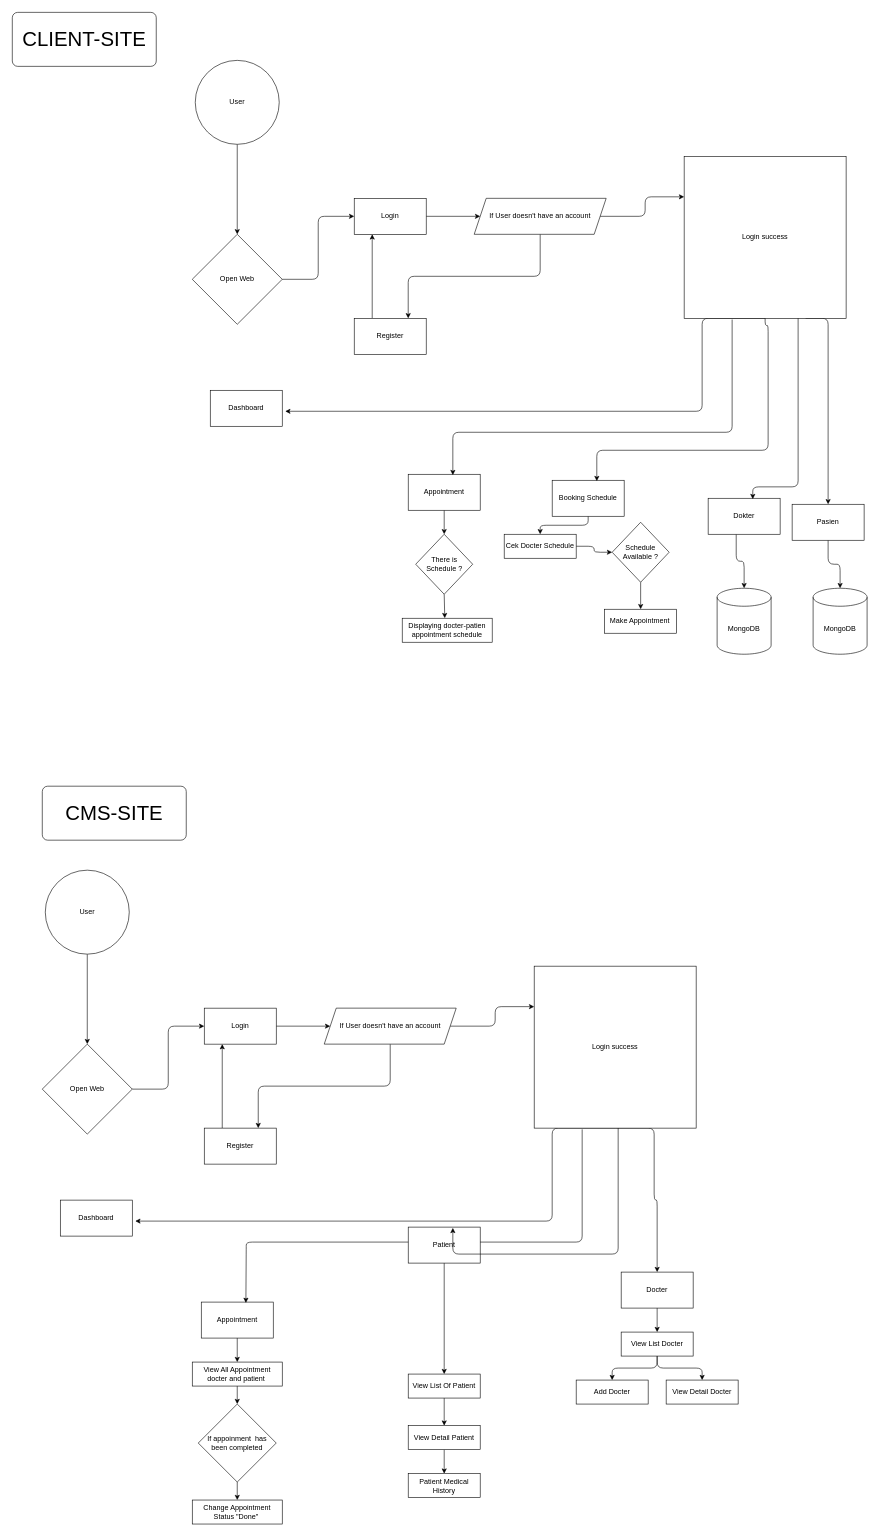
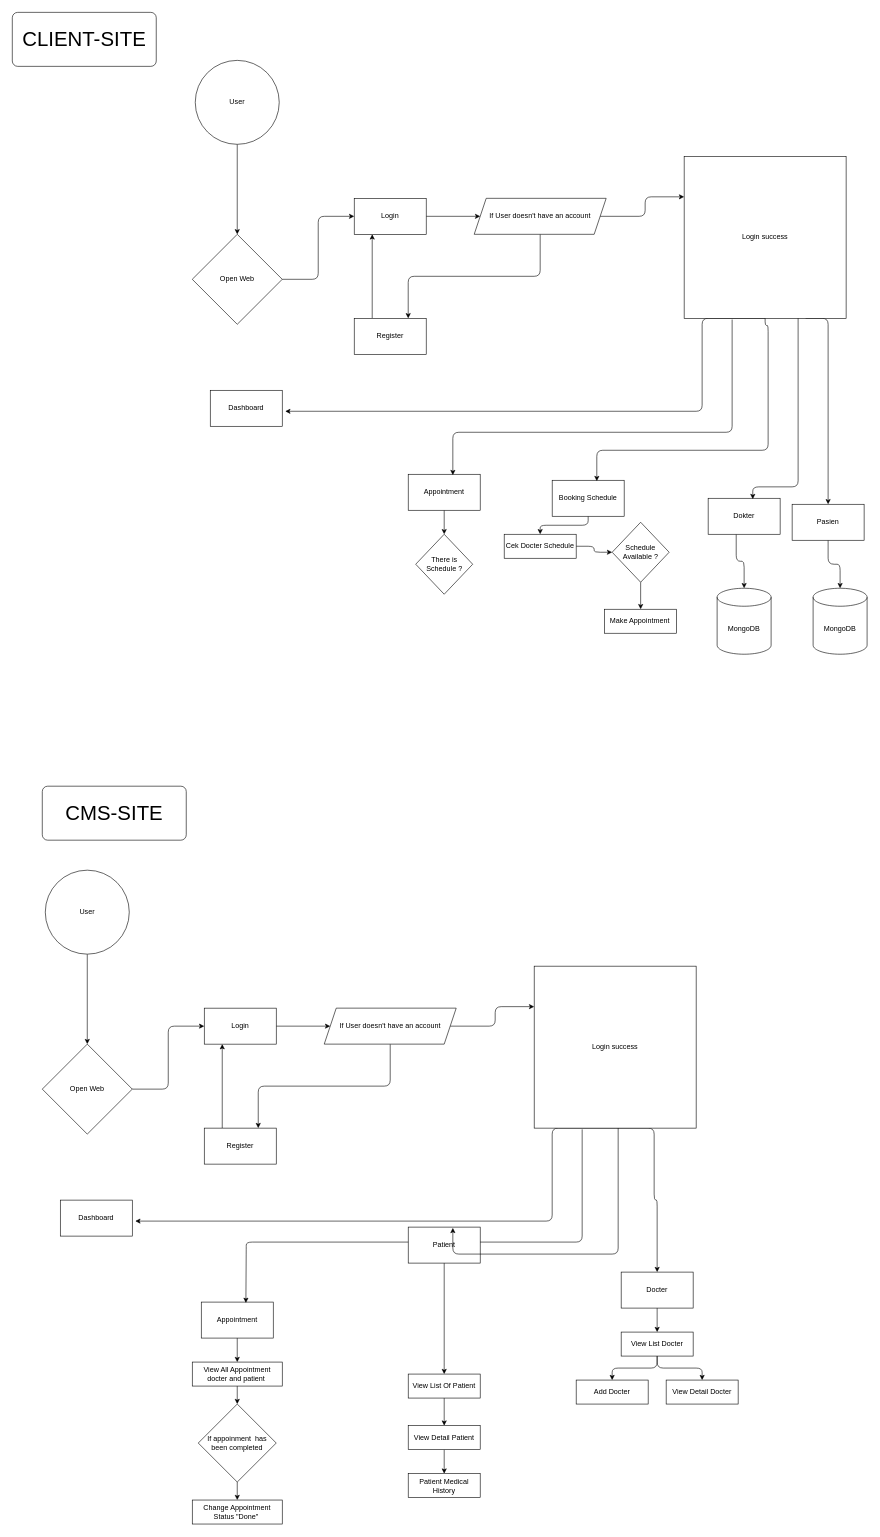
edge "There is Schedule ?" -> "Displaying docter-patien appointment schedule": removed
node "Displaying docter-patien appointment schedule": removed
